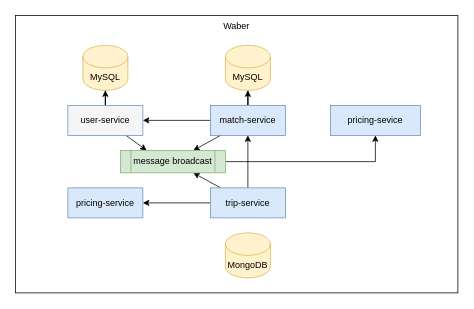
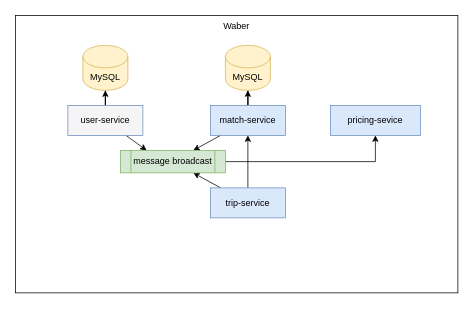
edge "match-service" -> "user-service": removed
node "pricing-service": removed
edge "trip-service" -> "pricing-service": removed
node "MongoDB": removed
